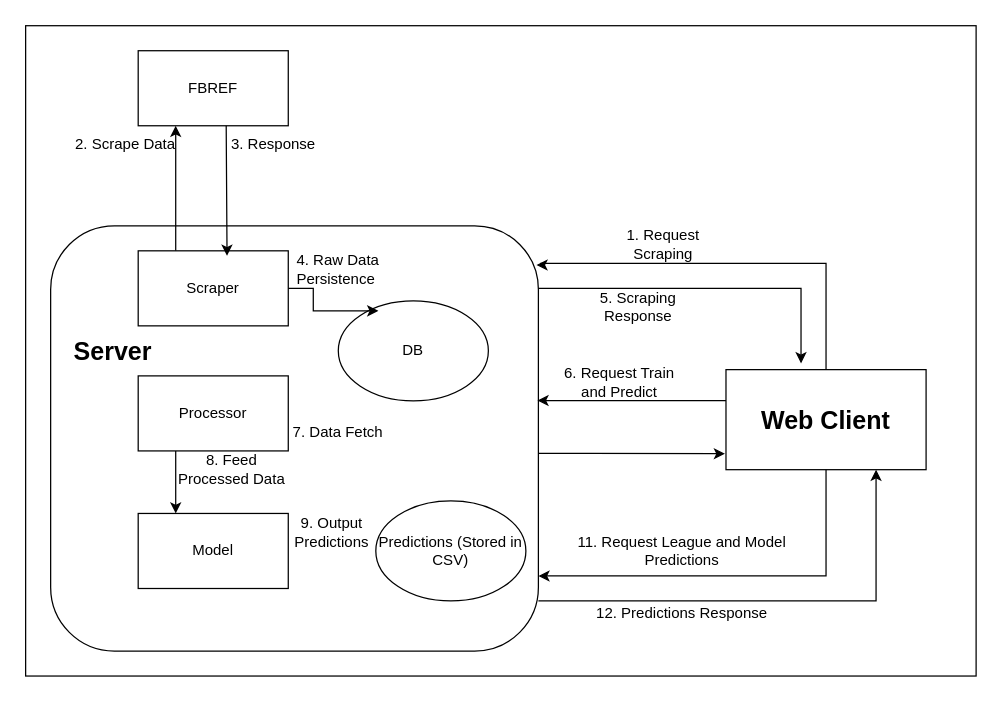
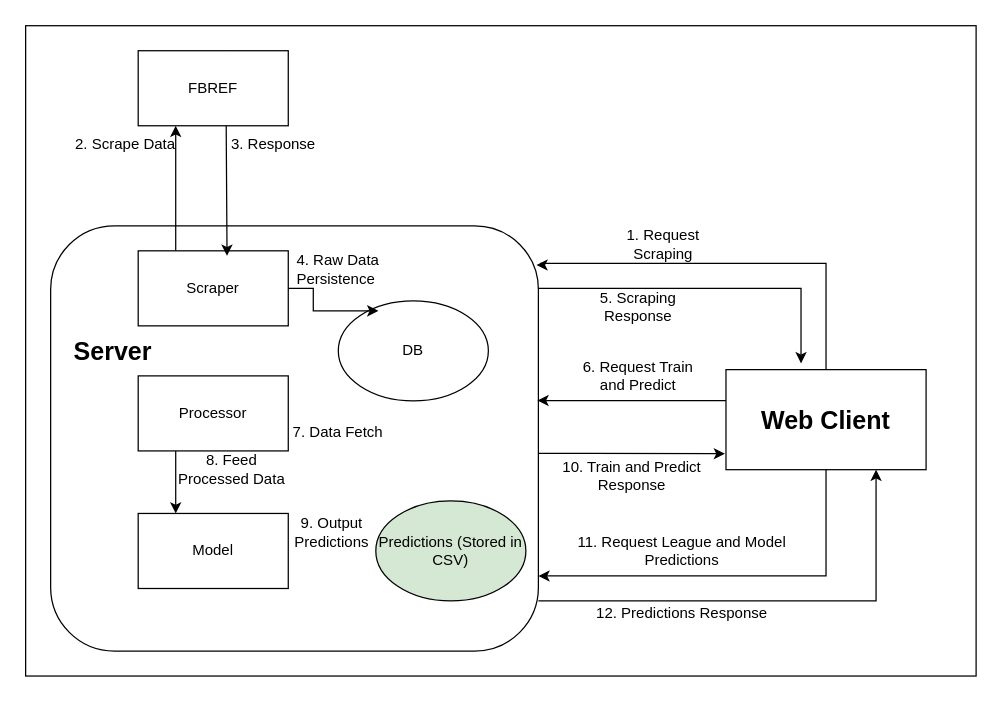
node "6. Request Train and Predict": moved (619, 382) -> (638, 376)
node "10. Train and Predict Response": added
node "Predictions (Stored in CSV)": fillcolor #ffffff -> #d5e8d4
